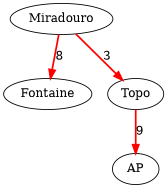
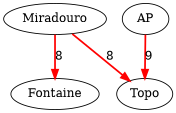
edge "Miradouro" -> "Topo": label "3" -> "8"
edge "Topo" -> "AP": reversed
